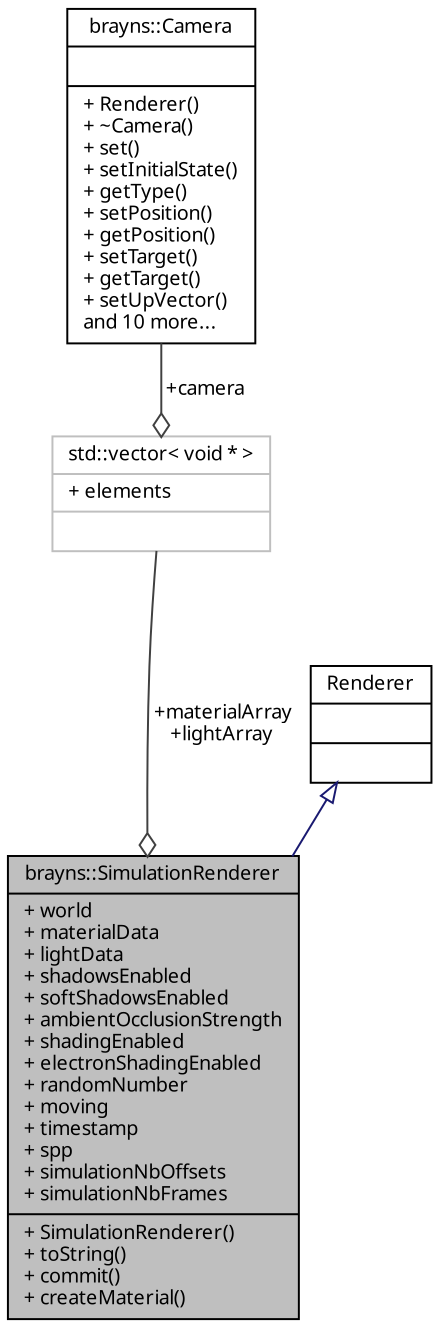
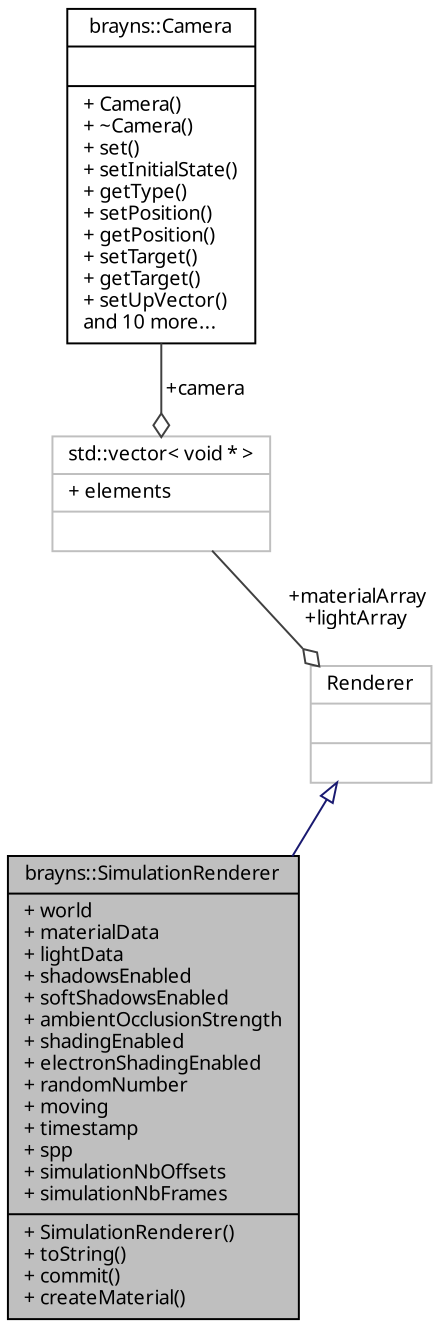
node "brayns::Camera": text "+ Renderer()" -> "+ Camera()"
edge "std::vector< void * >" -> "brayns::SimulationRenderer": now "std::vector< void * >" -> "Renderer"
node "Renderer": color black -> grey75
